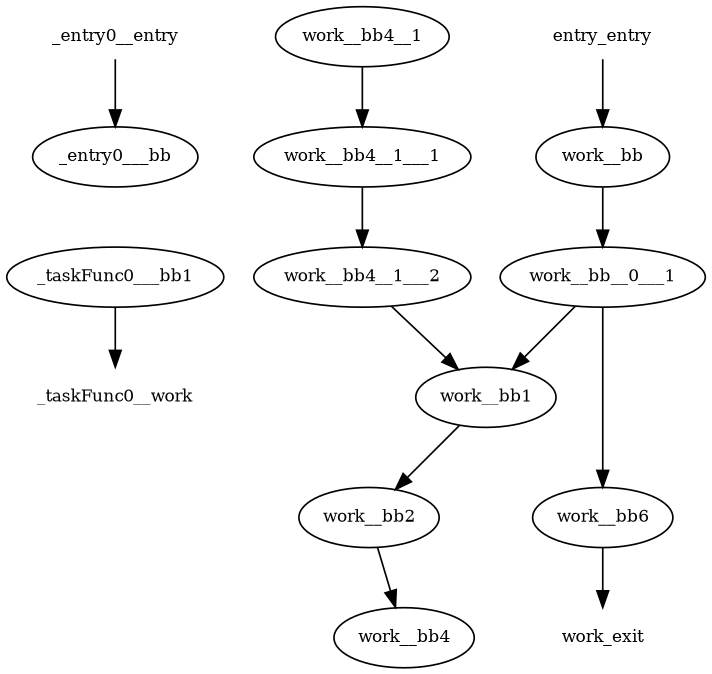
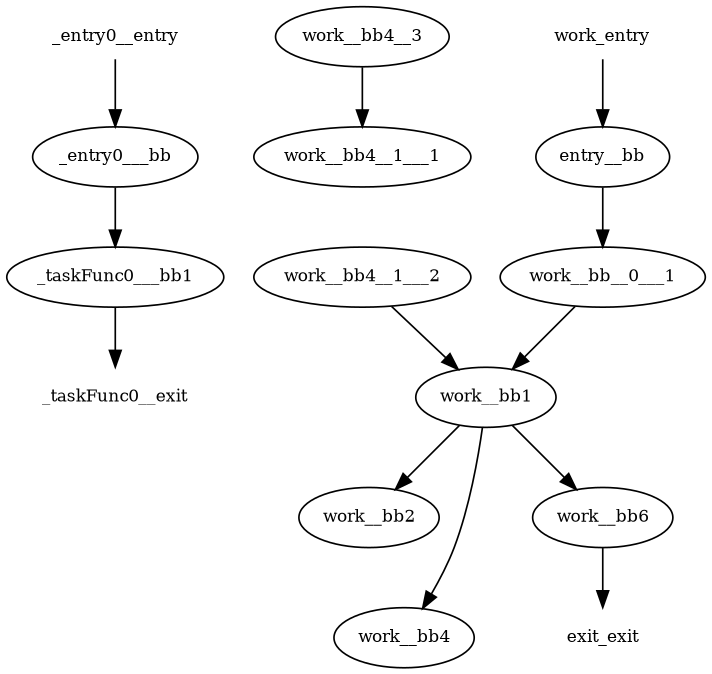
node "work__bb4__1": label "work__bb4__1" -> "work__bb4__3"
node "entry_entry": label "entry_entry" -> "work_entry"
node "work__bb": label "work__bb" -> "entry__bb"
edge "_entry0___bb" -> "_taskFunc0___bb1": added
edge "work__bb4__1___1" -> "work__bb4__1___2": removed
edge "work__bb__0___1" -> "work__bb6": now "work__bb1" -> "work__bb6"
node "_taskFunc0__work": label "_taskFunc0__work" -> "_taskFunc0__exit"
edge "work__bb2" -> "work__bb4": now "work__bb1" -> "work__bb4"
node "work_exit": label "work_exit" -> "exit_exit"
